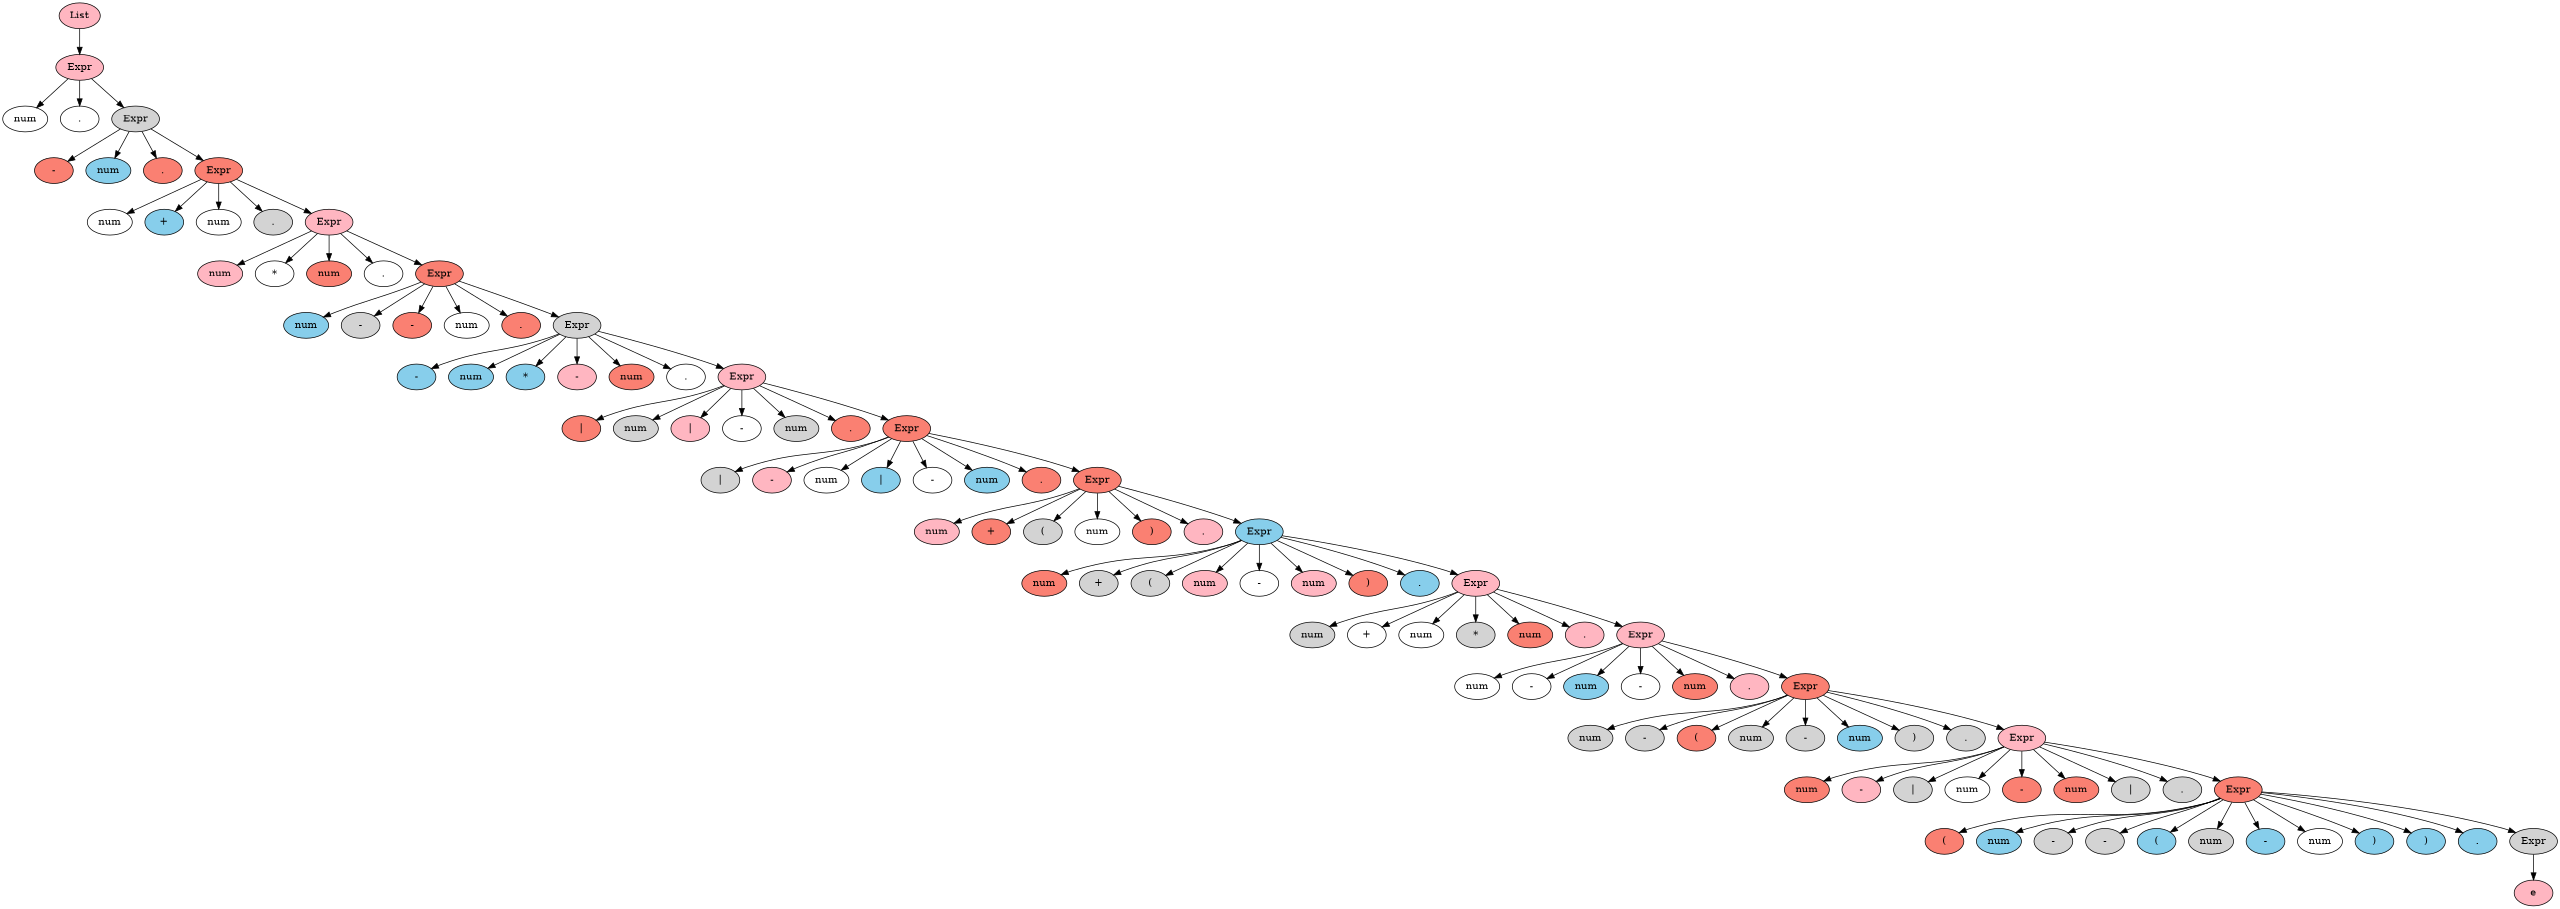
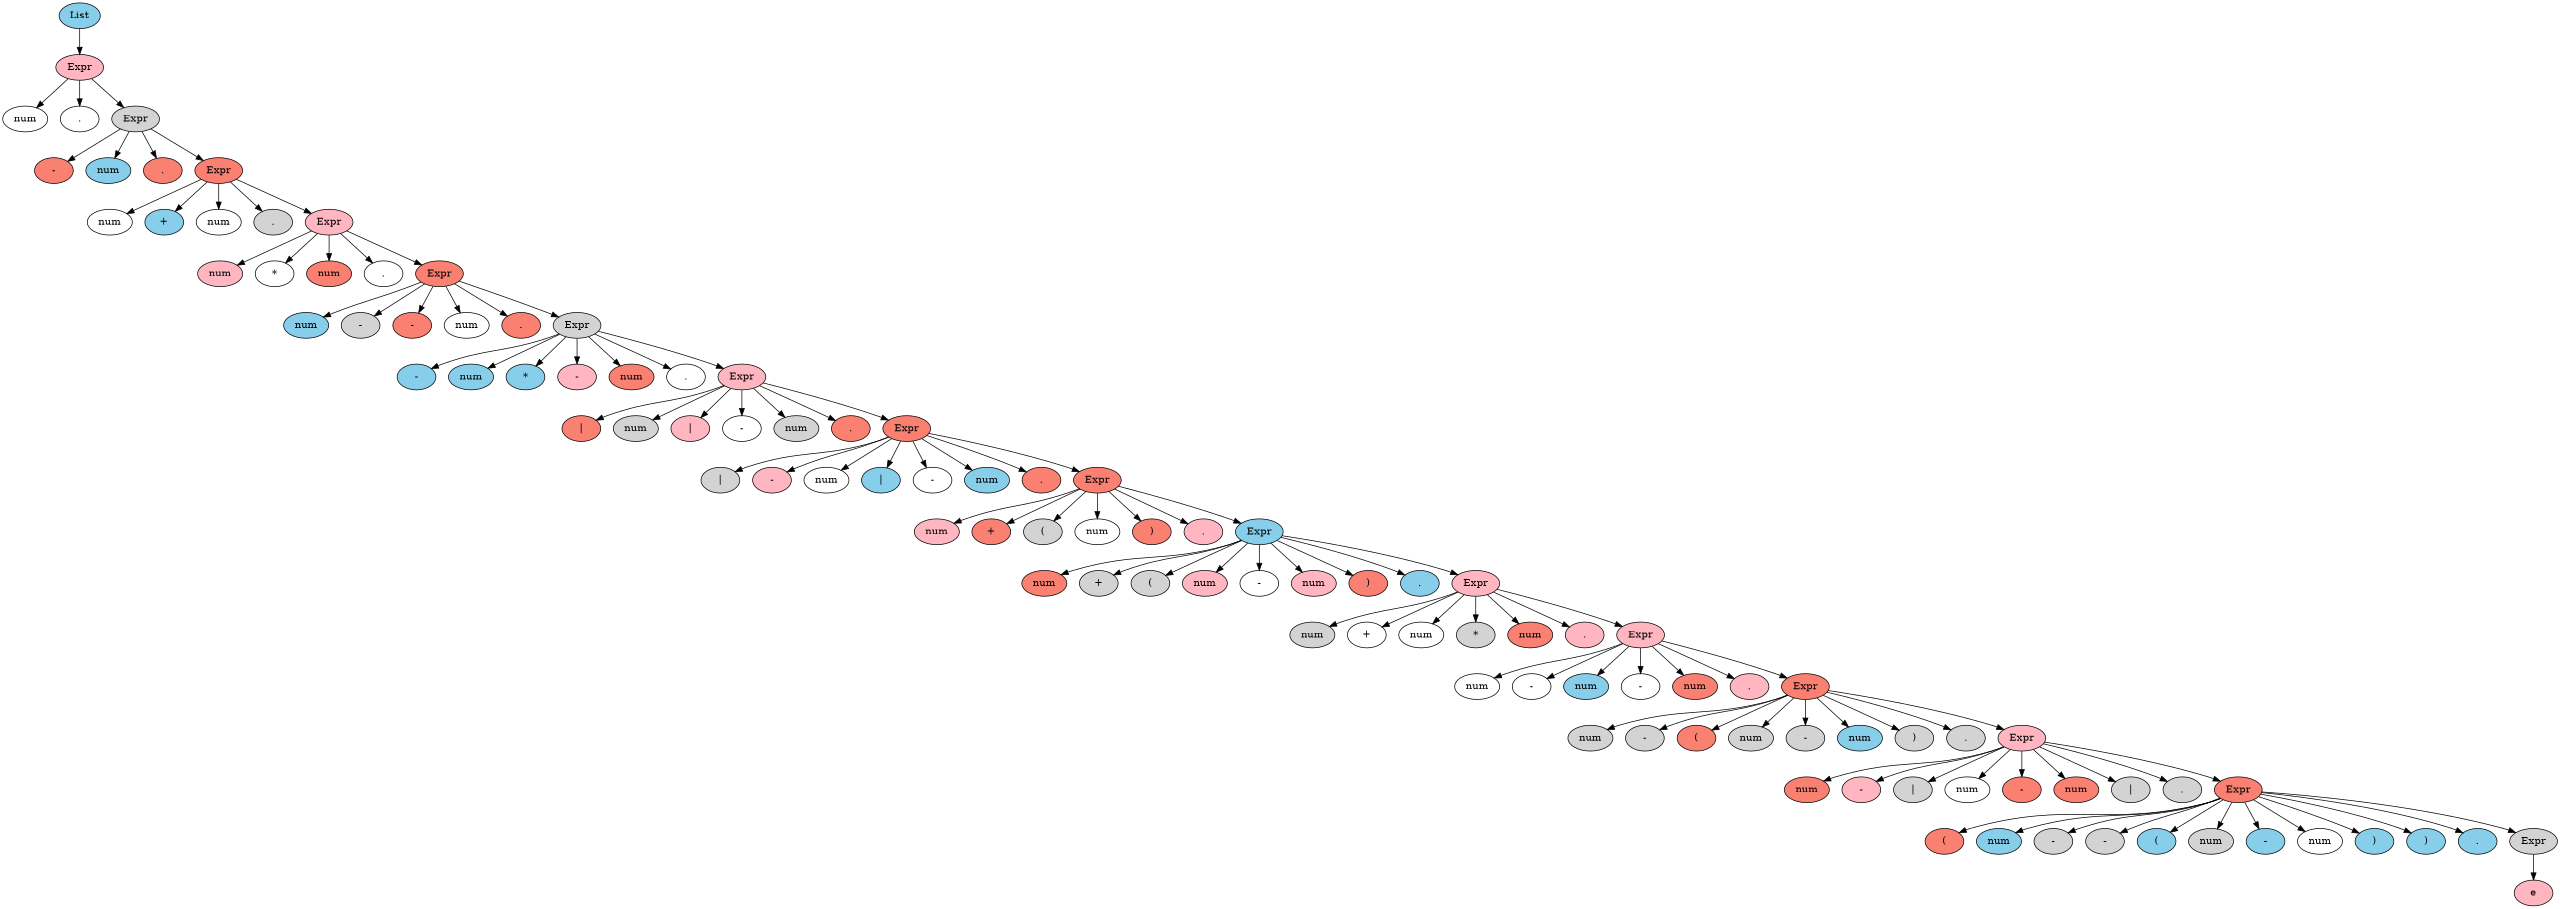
node "List": fillcolor lightpink -> skyblue
